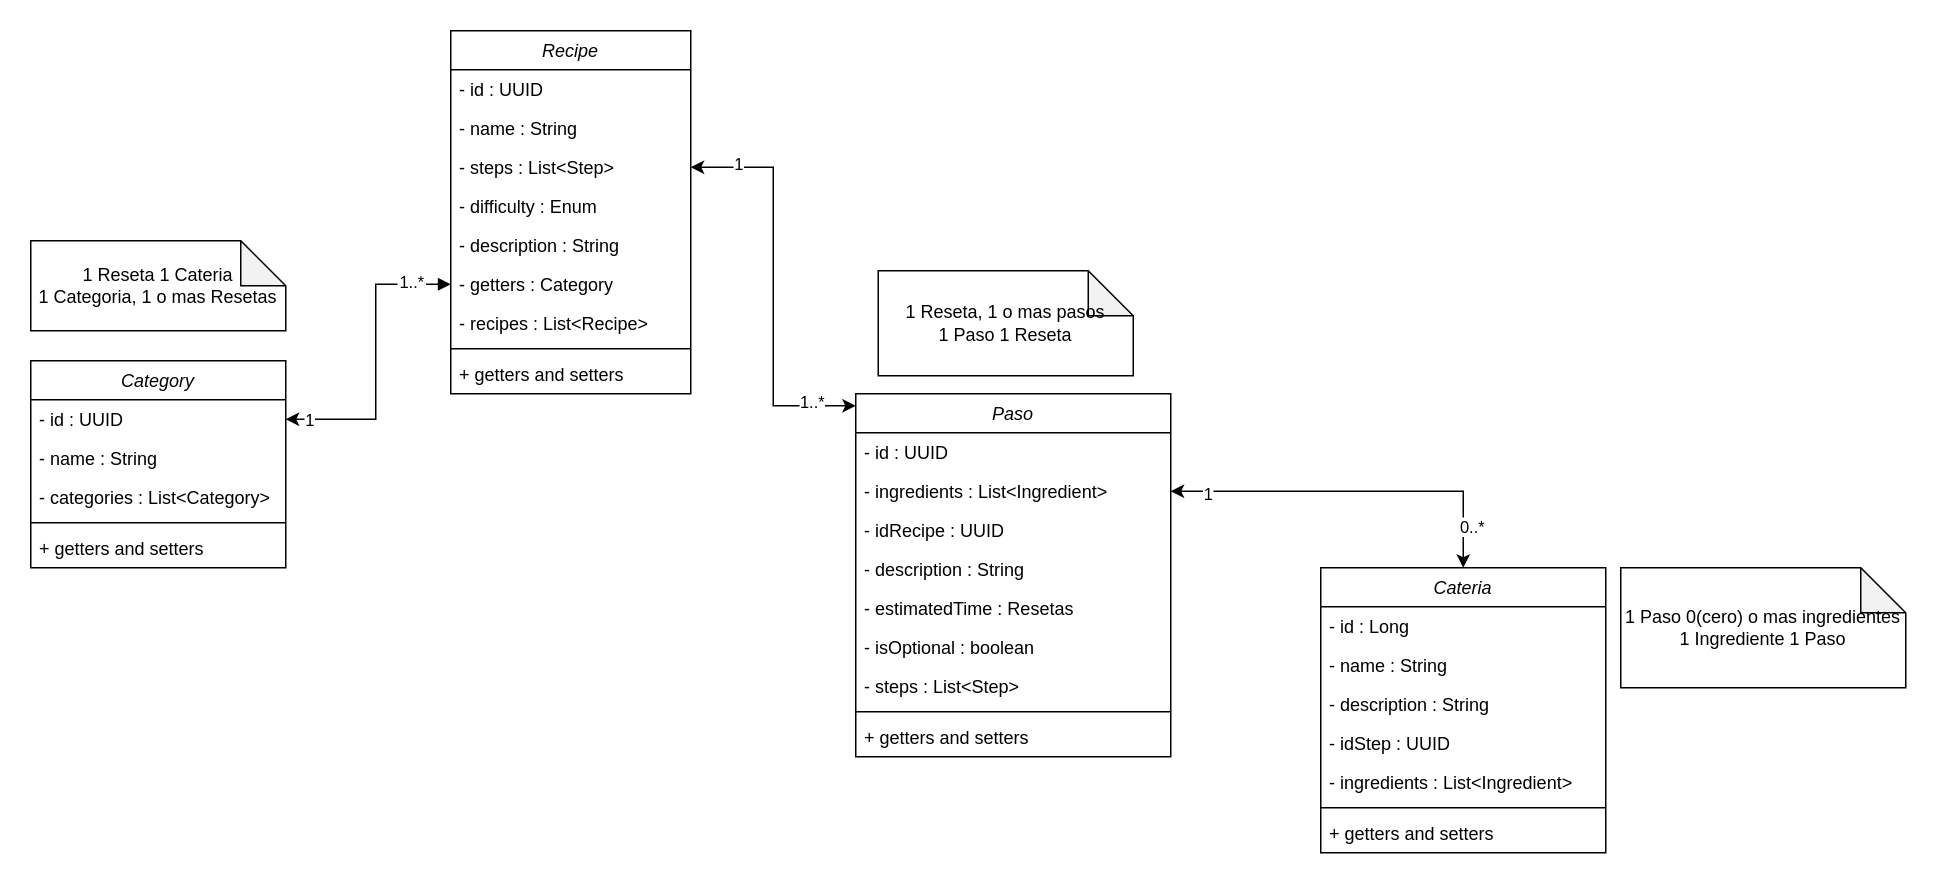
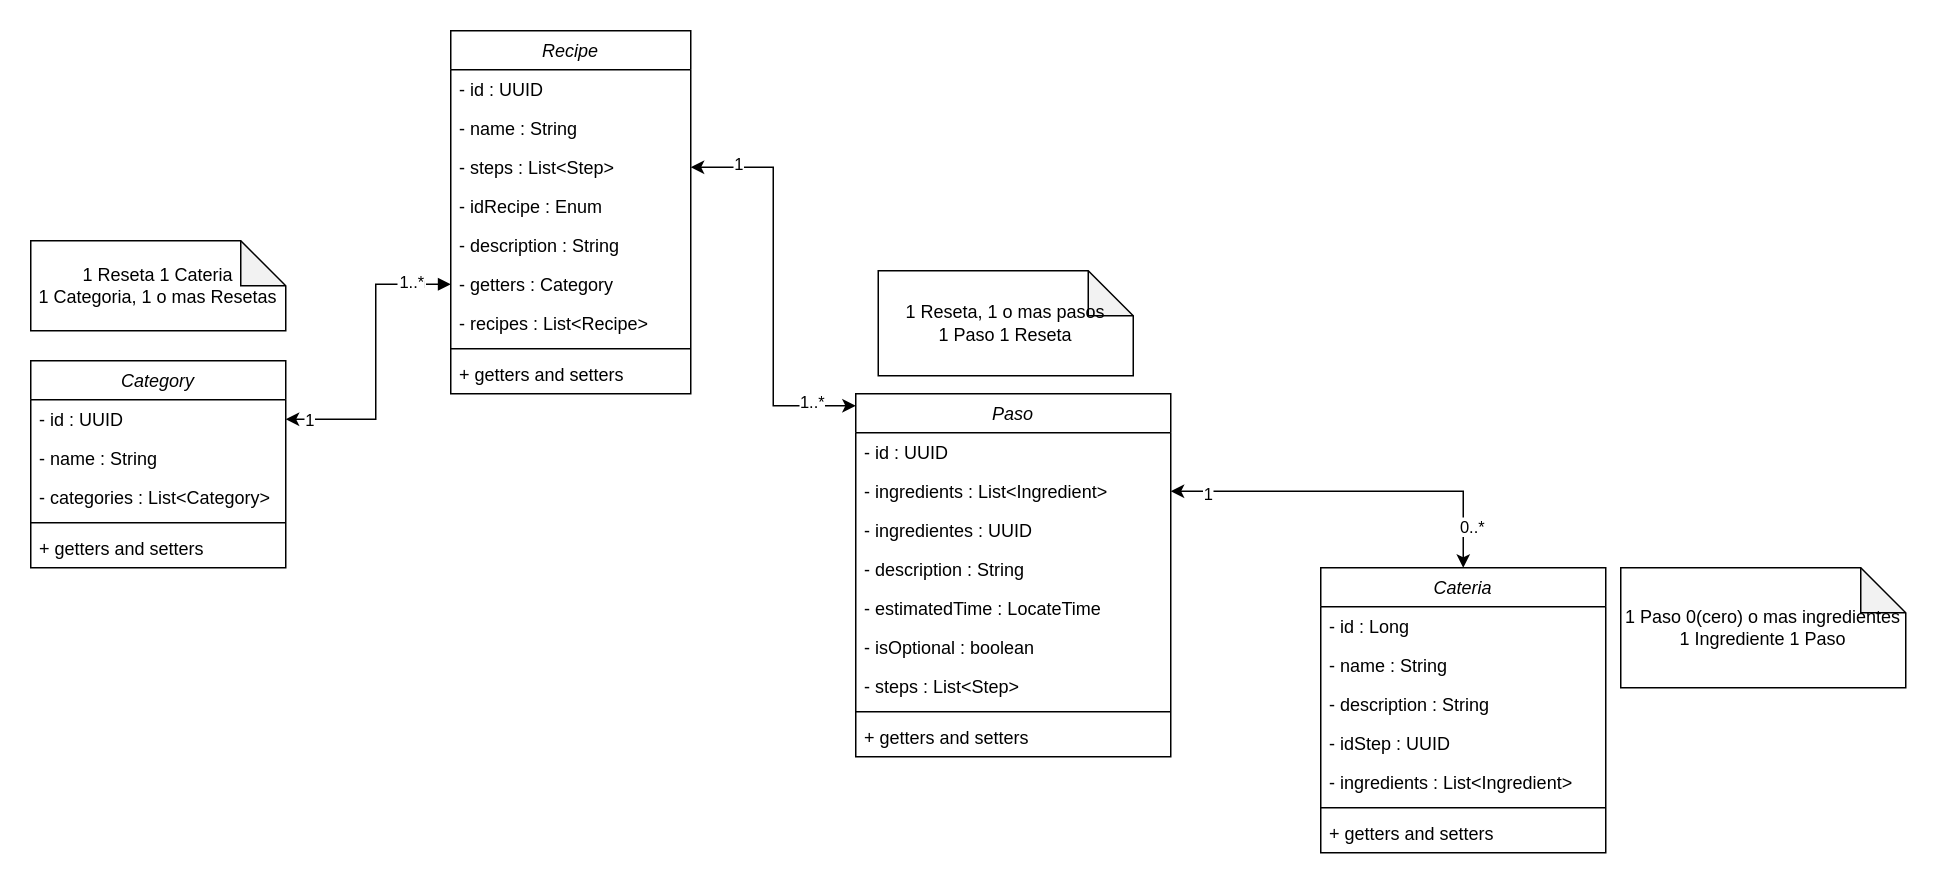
node "- difficulty : Enum": label "- difficulty : Enum" -> "- idRecipe : Enum"
node "- idRecipe : UUID": label "- idRecipe : UUID" -> "- ingredientes : UUID"
node "- estimatedTime : Resetas": label "- estimatedTime : Resetas" -> "- estimatedTime : LocateTime"
